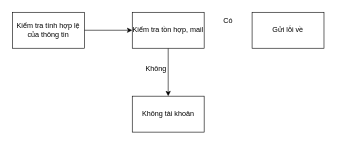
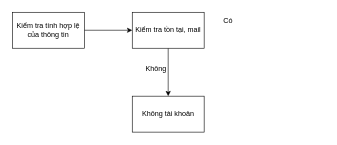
node "Kiểm tra tồn hợp, mail": label "Kiểm tra tồn hợp, mail" -> "Kiểm tra tồn tại, mail"
node "Gửi lỗi về": removed
